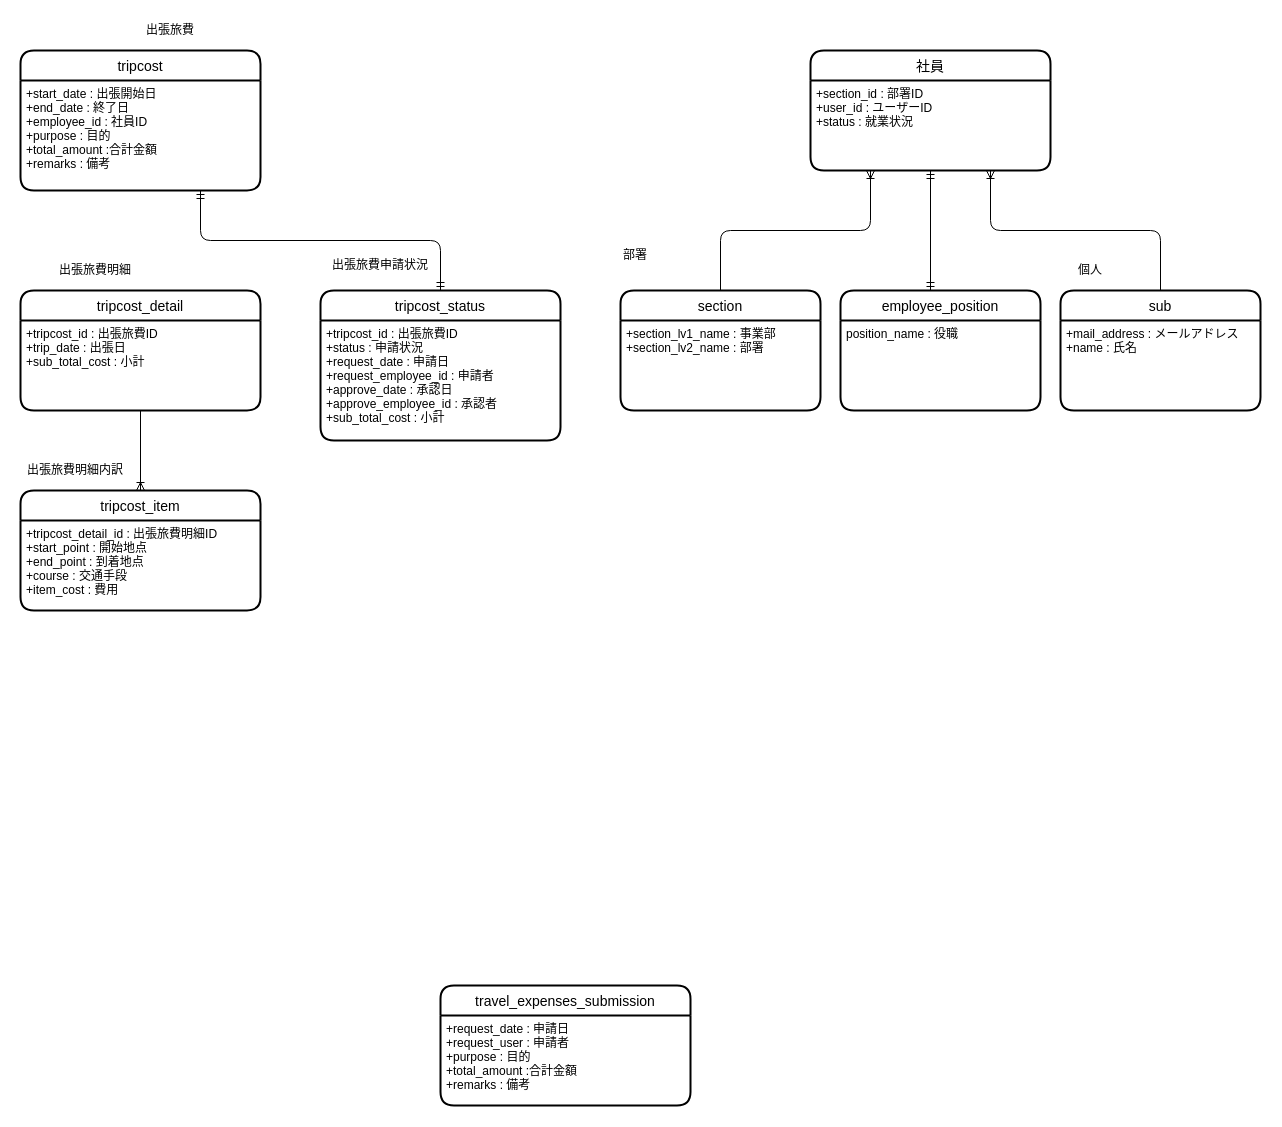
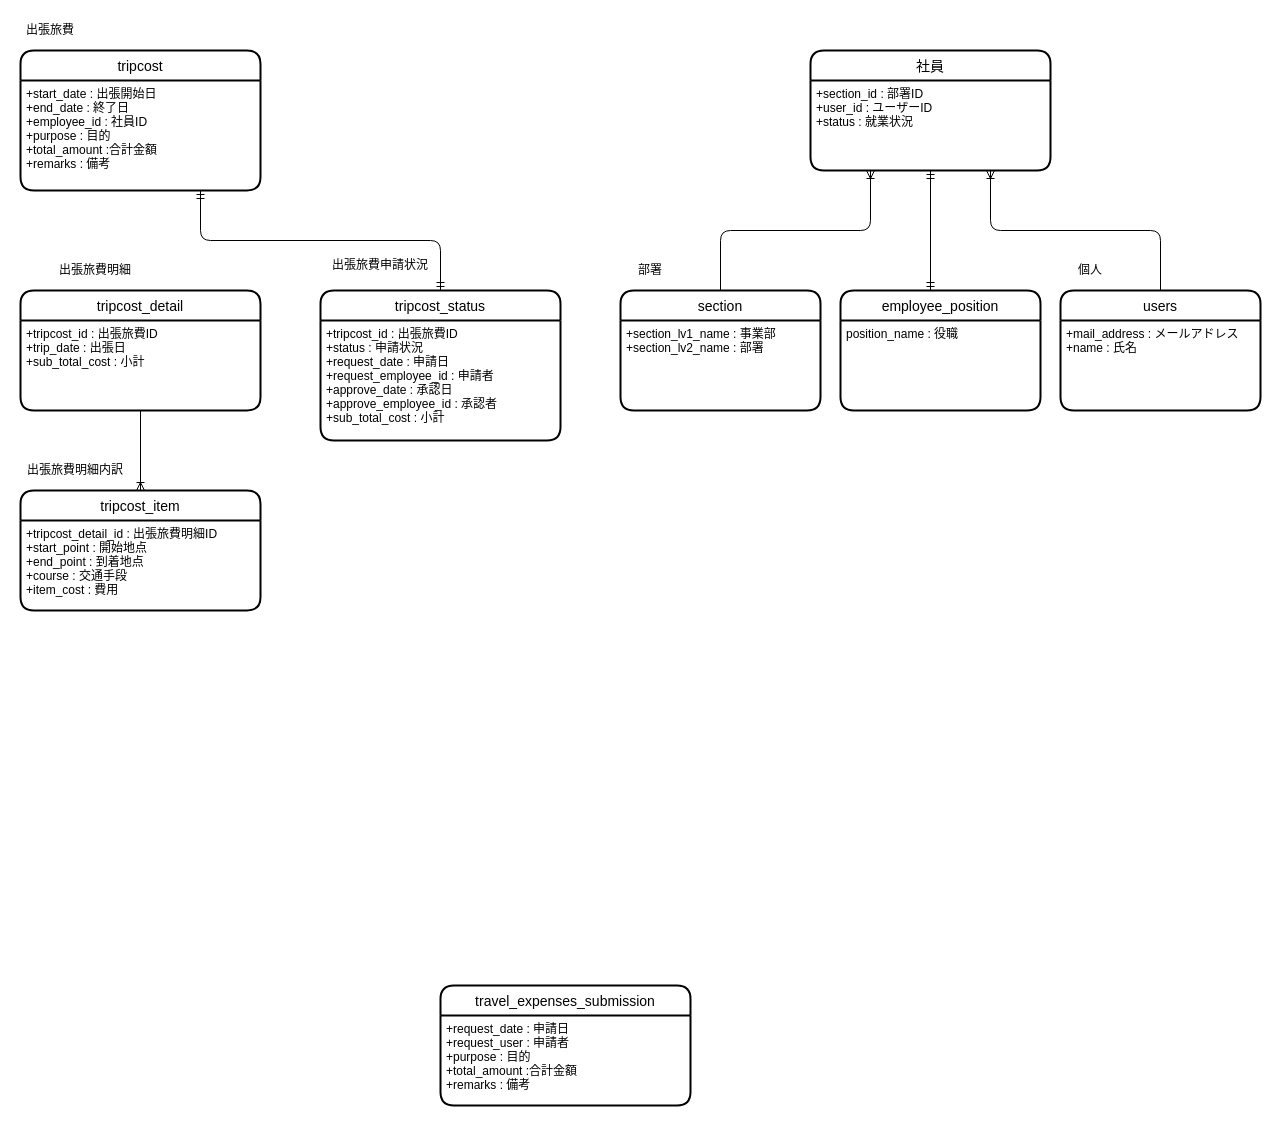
node "出張旅費": moved (171, 31) -> (51, 31)
node "部署": moved (636, 256) -> (651, 271)
node "sub": label "sub" -> "users"
